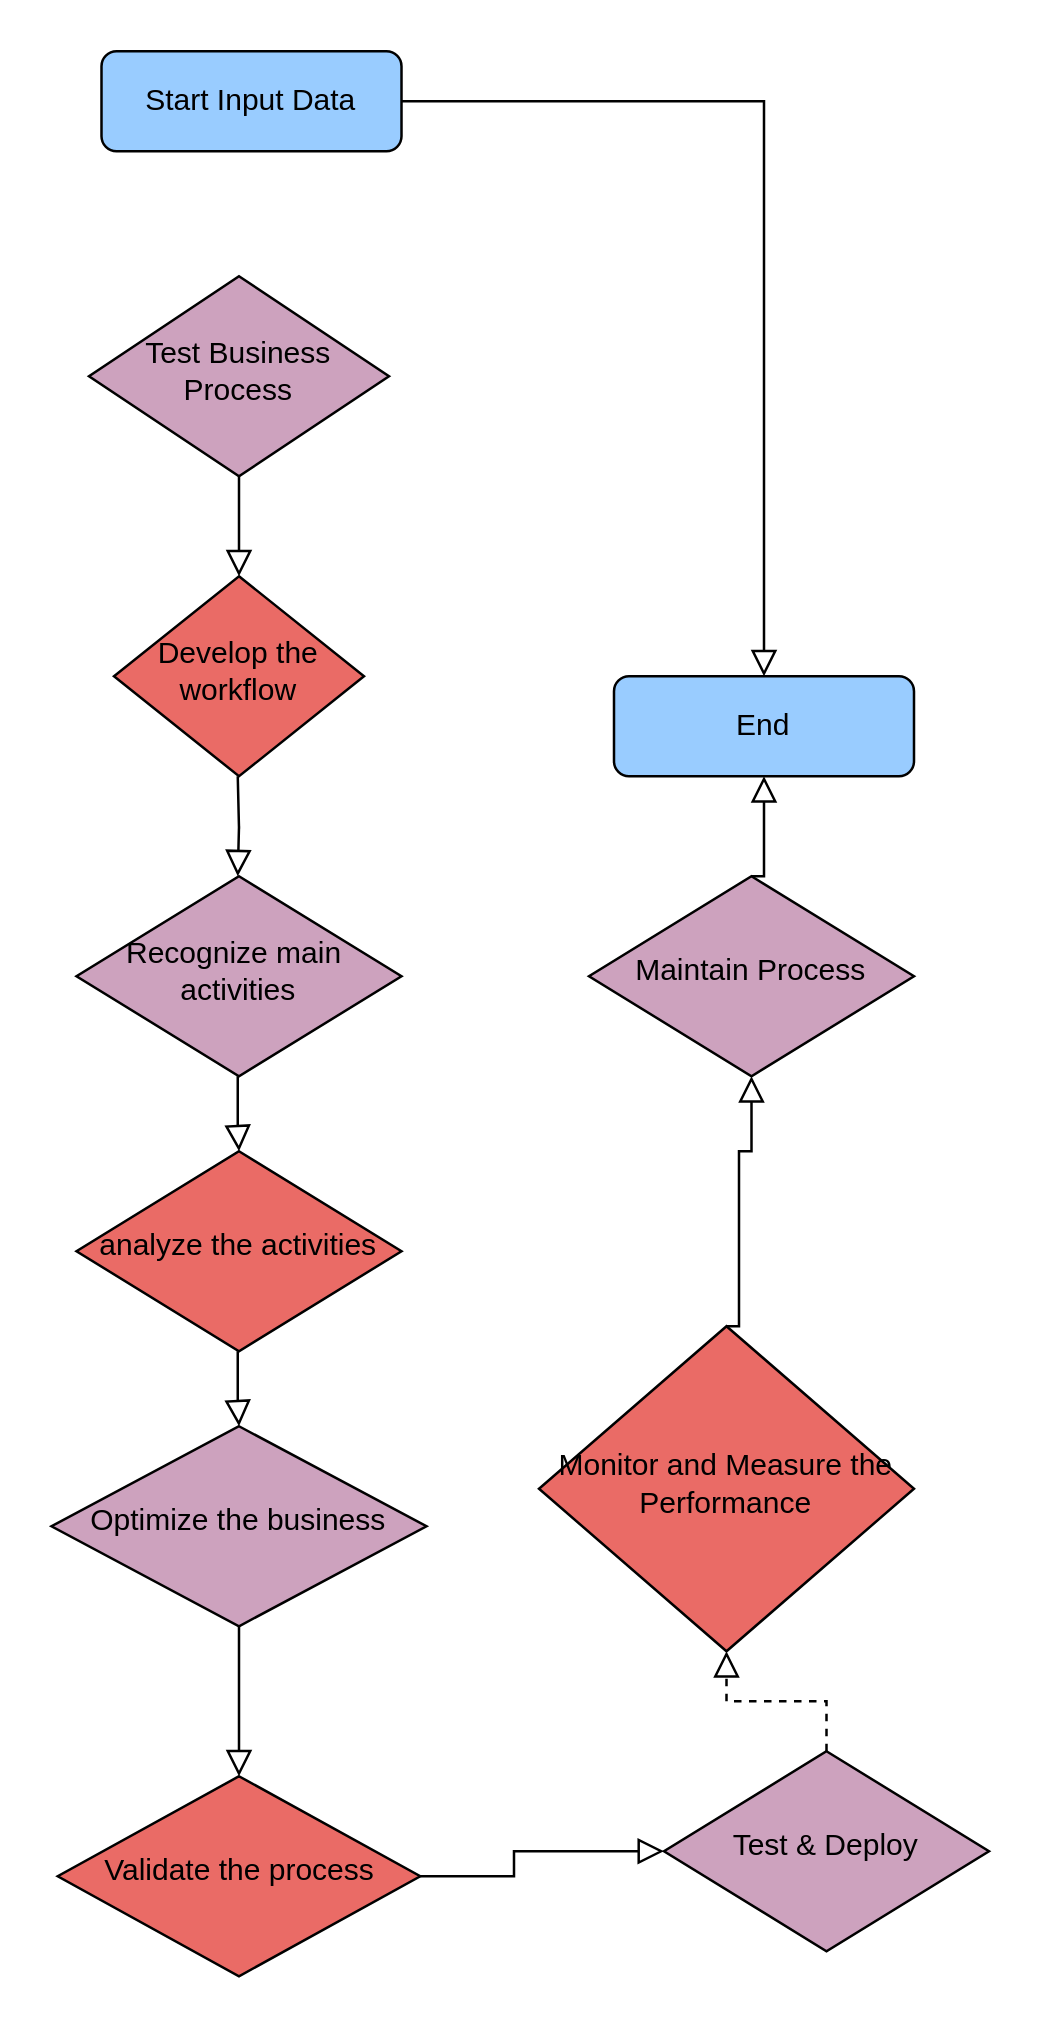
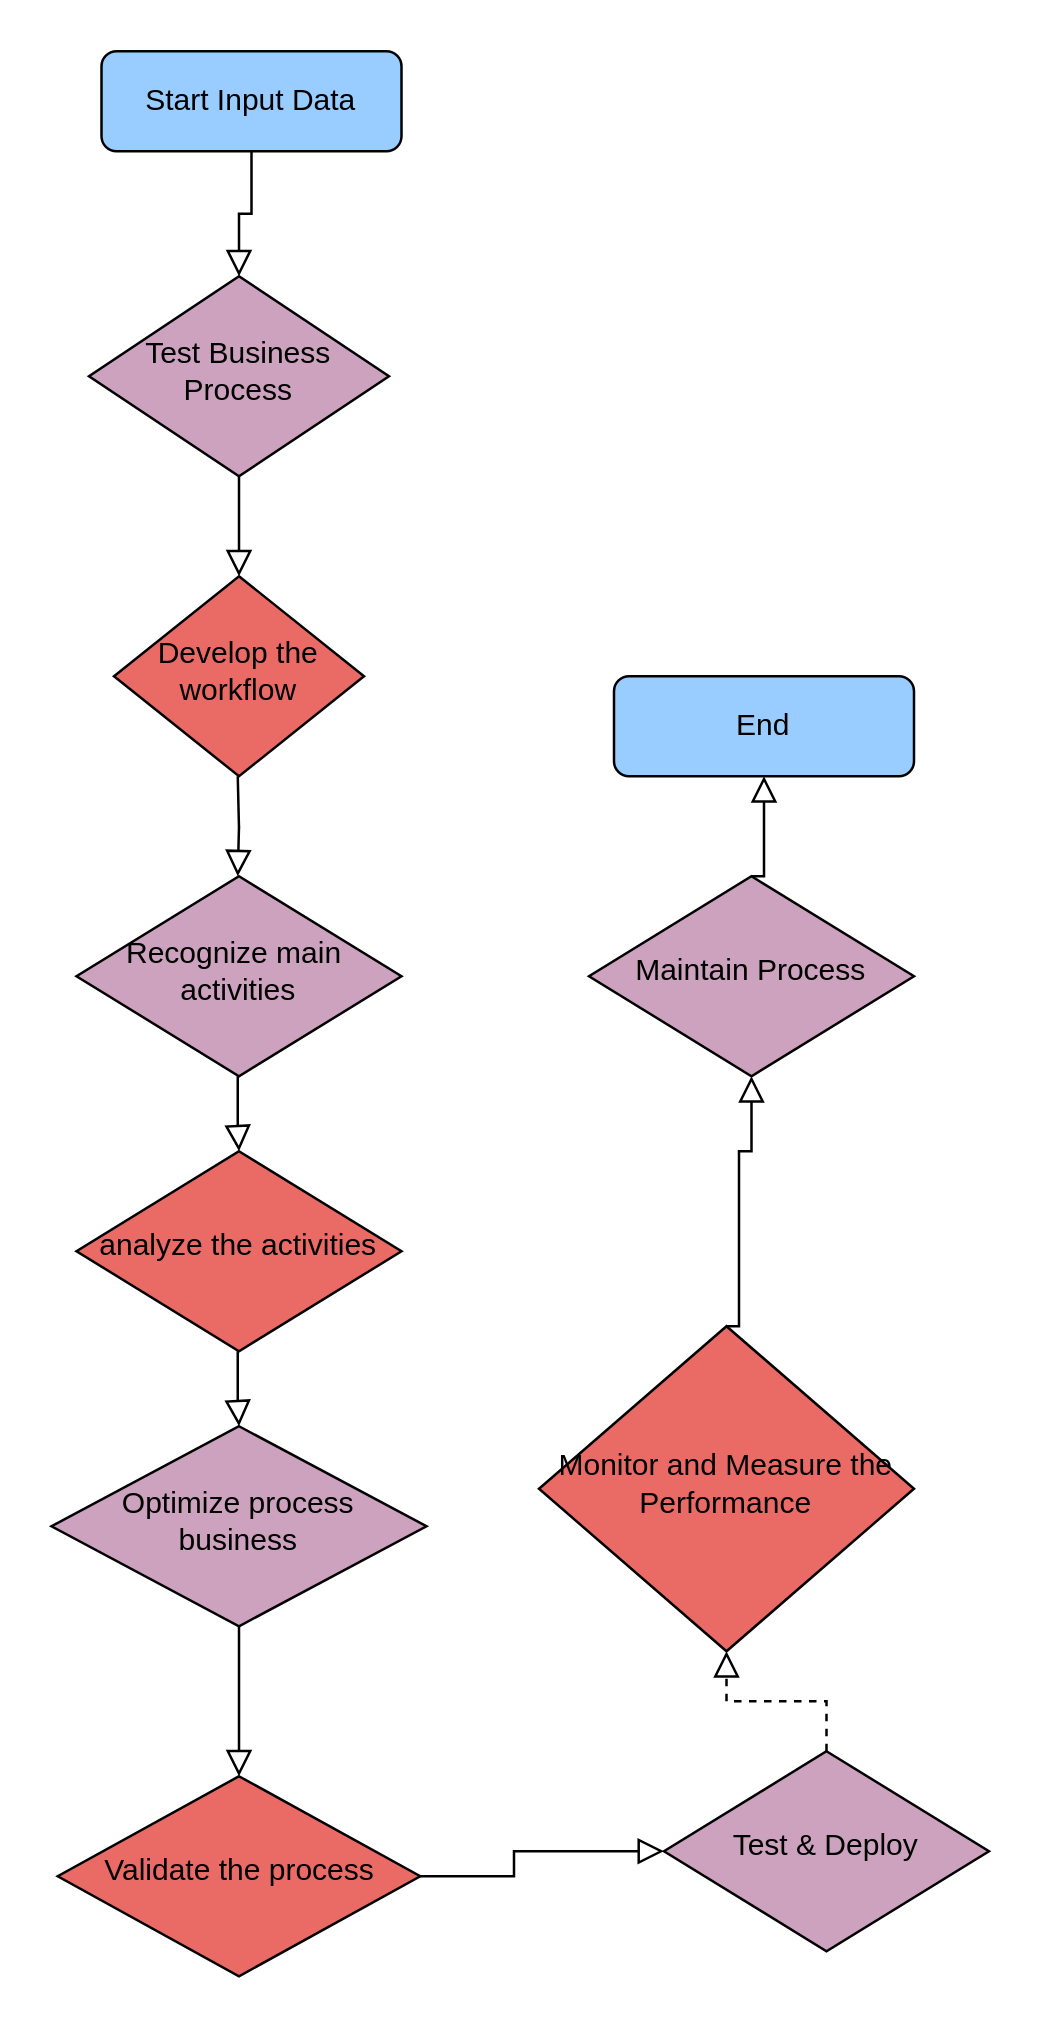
edge "Start Input Data" -> "End": now "Start Input Data" -> "Test Business Process"
node "Optimize the business": label "Optimize the business" -> "Optimize process business"
